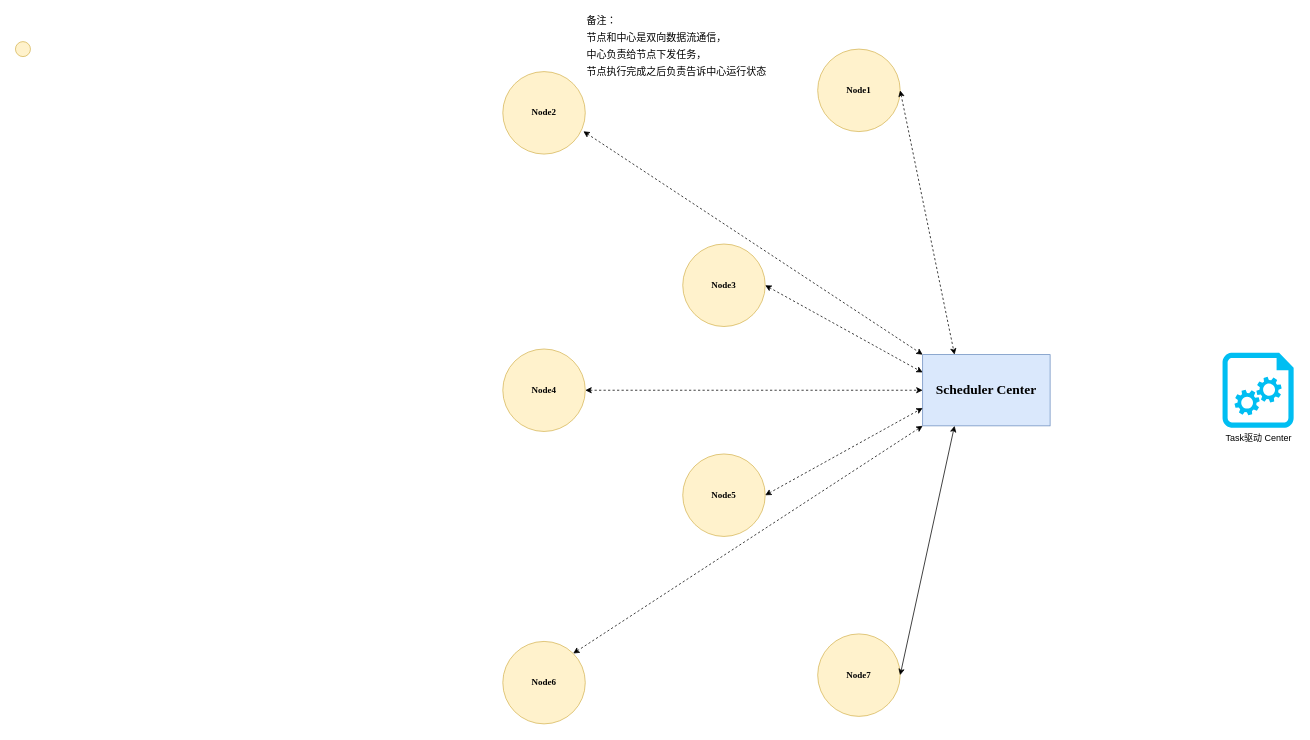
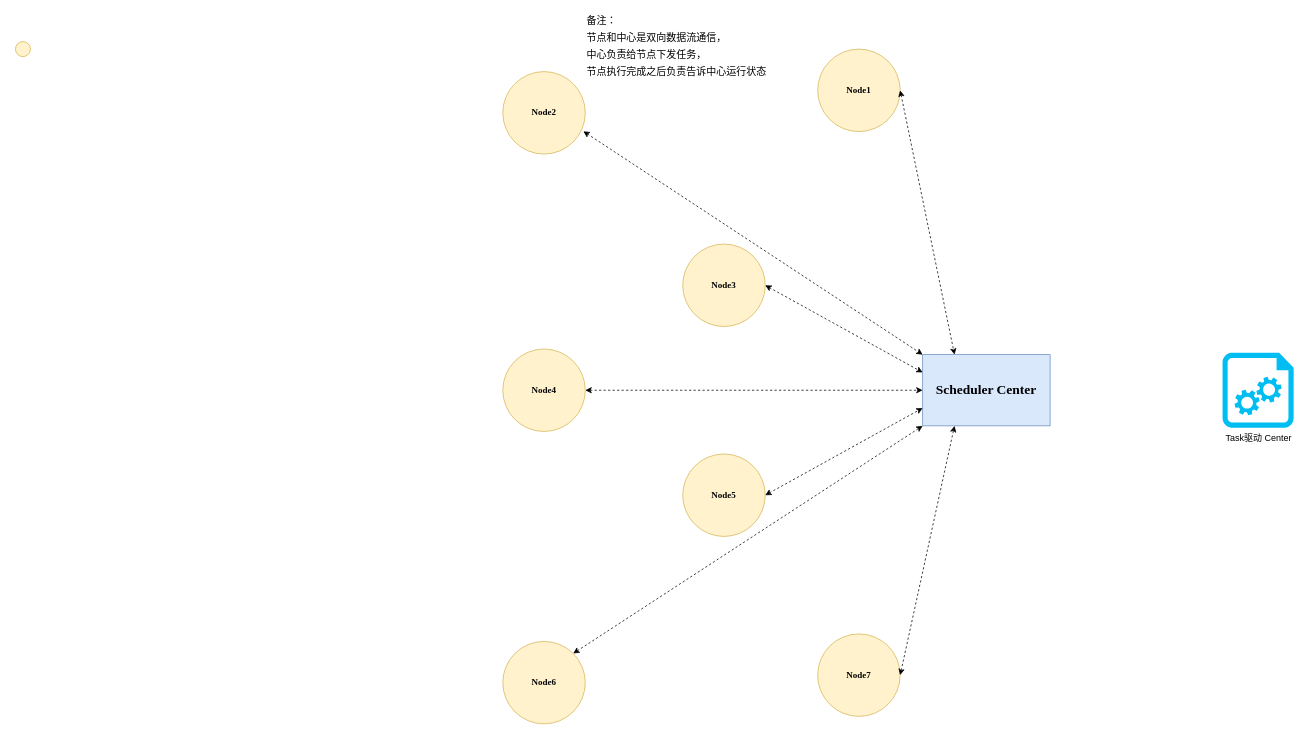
edge "Scheduler Center" -- "Node7": style solid -> dashed
